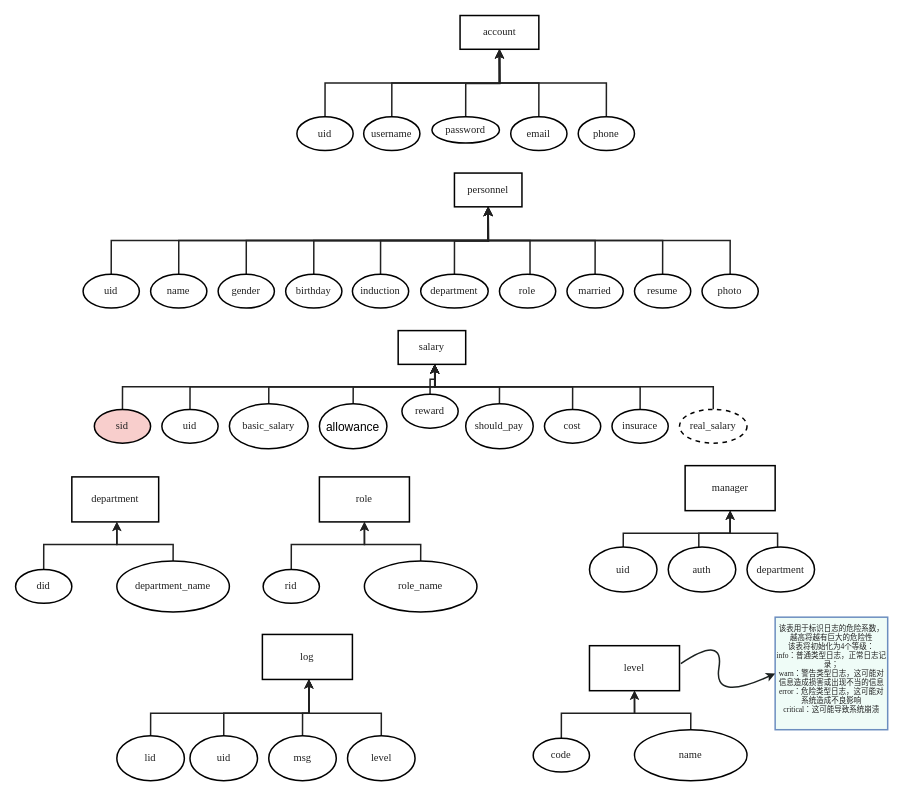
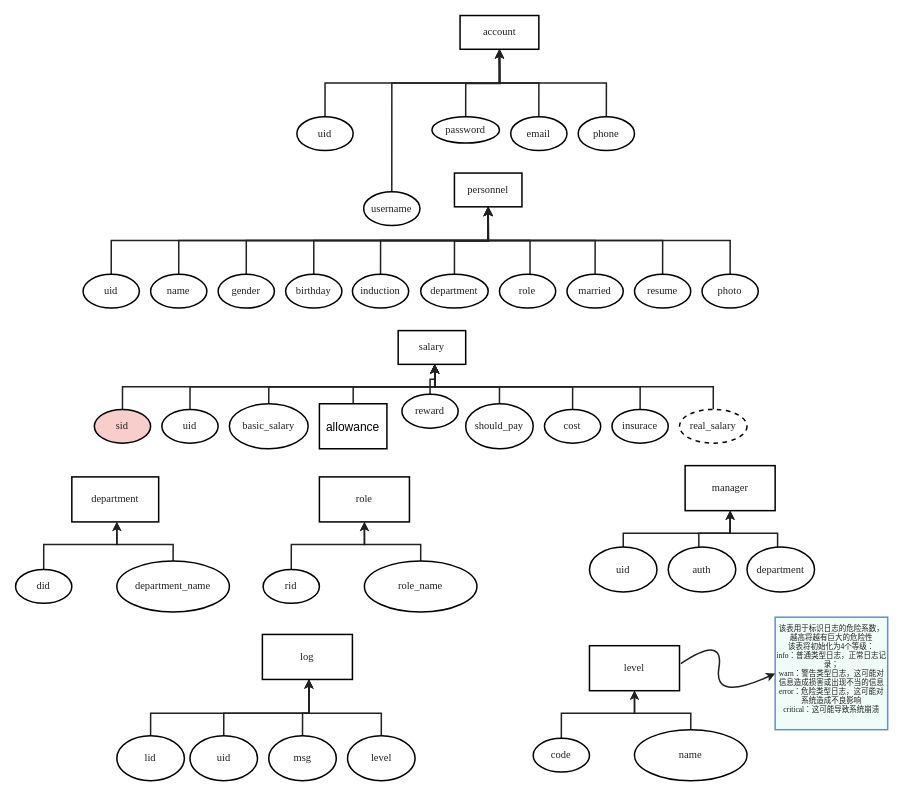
node "username": moved (392, 134) -> (392, 209)
node "allowance": shape ellipse -> rectangle
